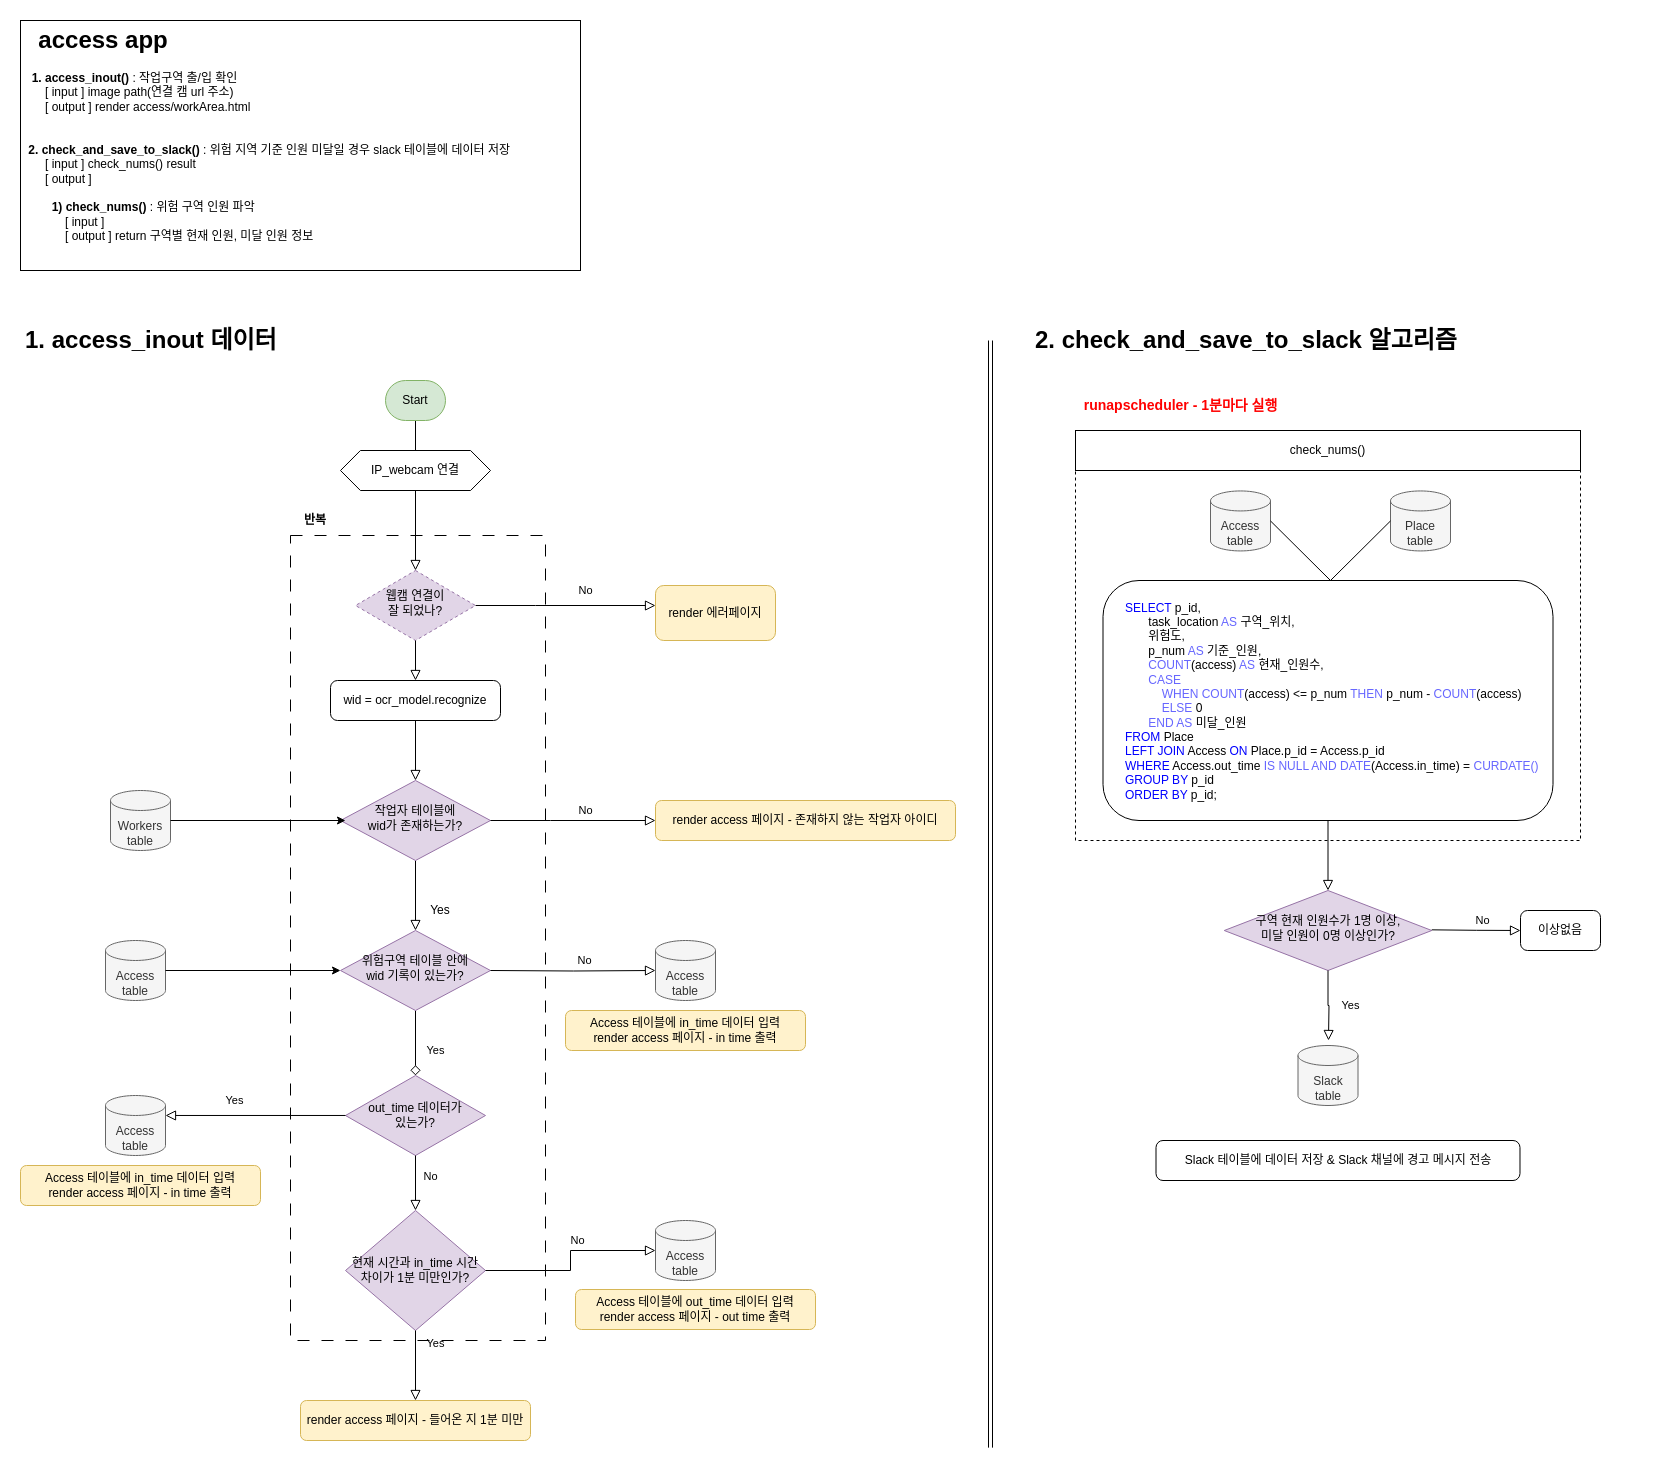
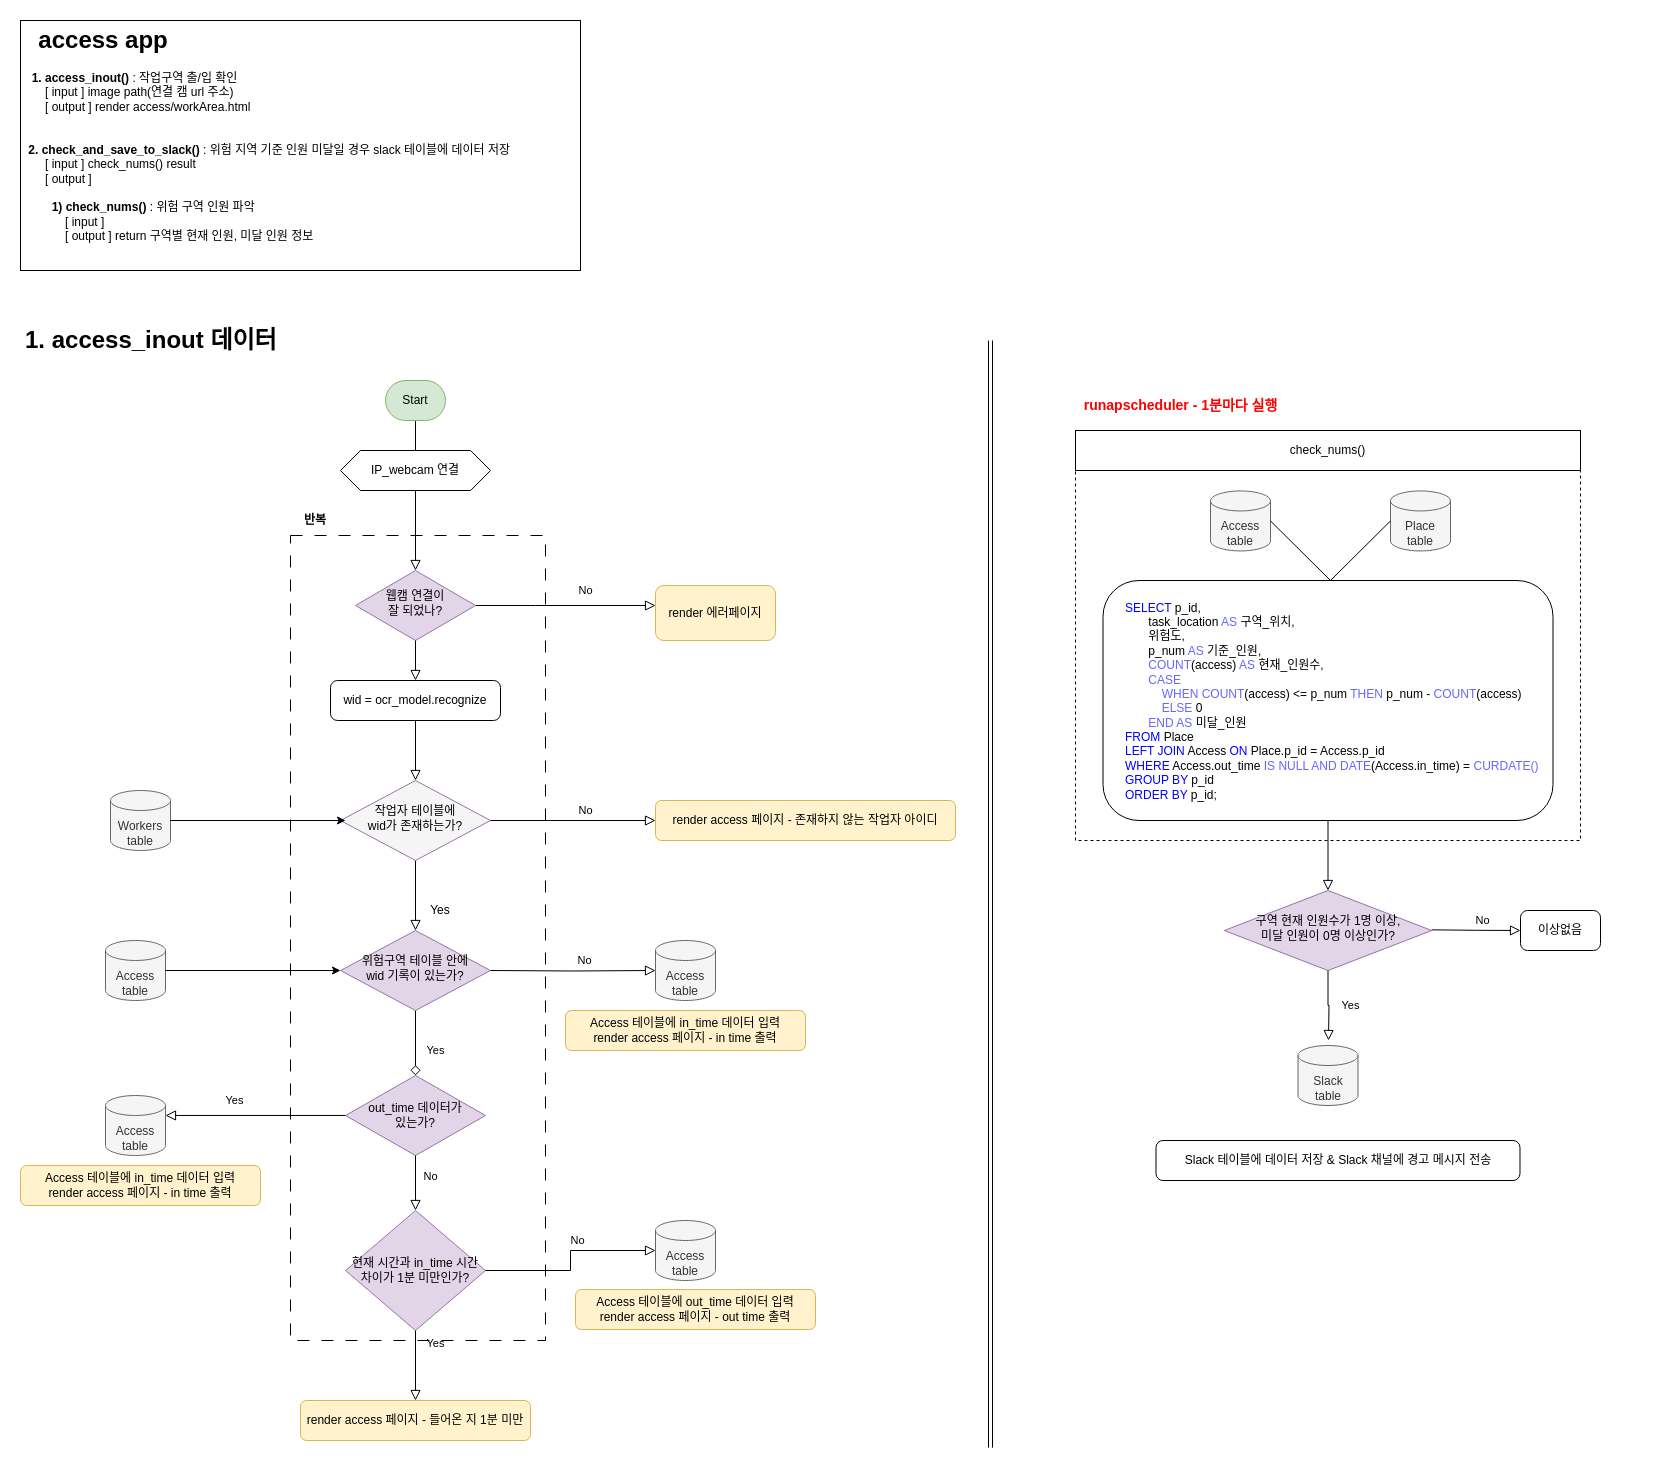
node "2. check_and_save_to_slack 알고리즘": removed
node "웹캠 연결이 잘 되었나?": style dashed -> solid
node "작업자 테이블에 wid가 존재하는가?": fillcolor #e1d5e7 -> #f5f5f5
